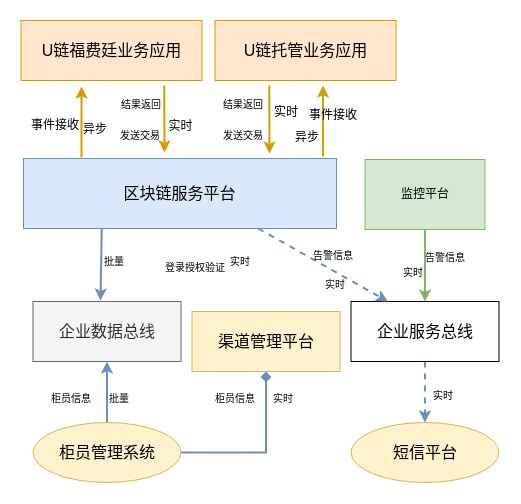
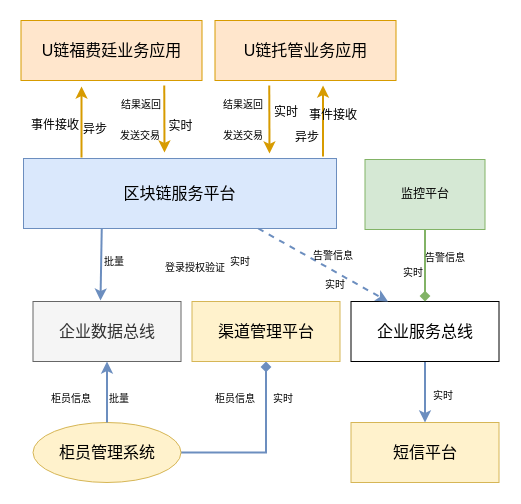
edge "监控平台" -> "企业服务总线": arrowhead classic -> diamond
node "渠道管理平台": moved (266, 342) -> (266, 332)
edge "企业服务总线" -> "短信平台": style dashed -> solid
node "短信平台": shape ellipse -> rectangle
